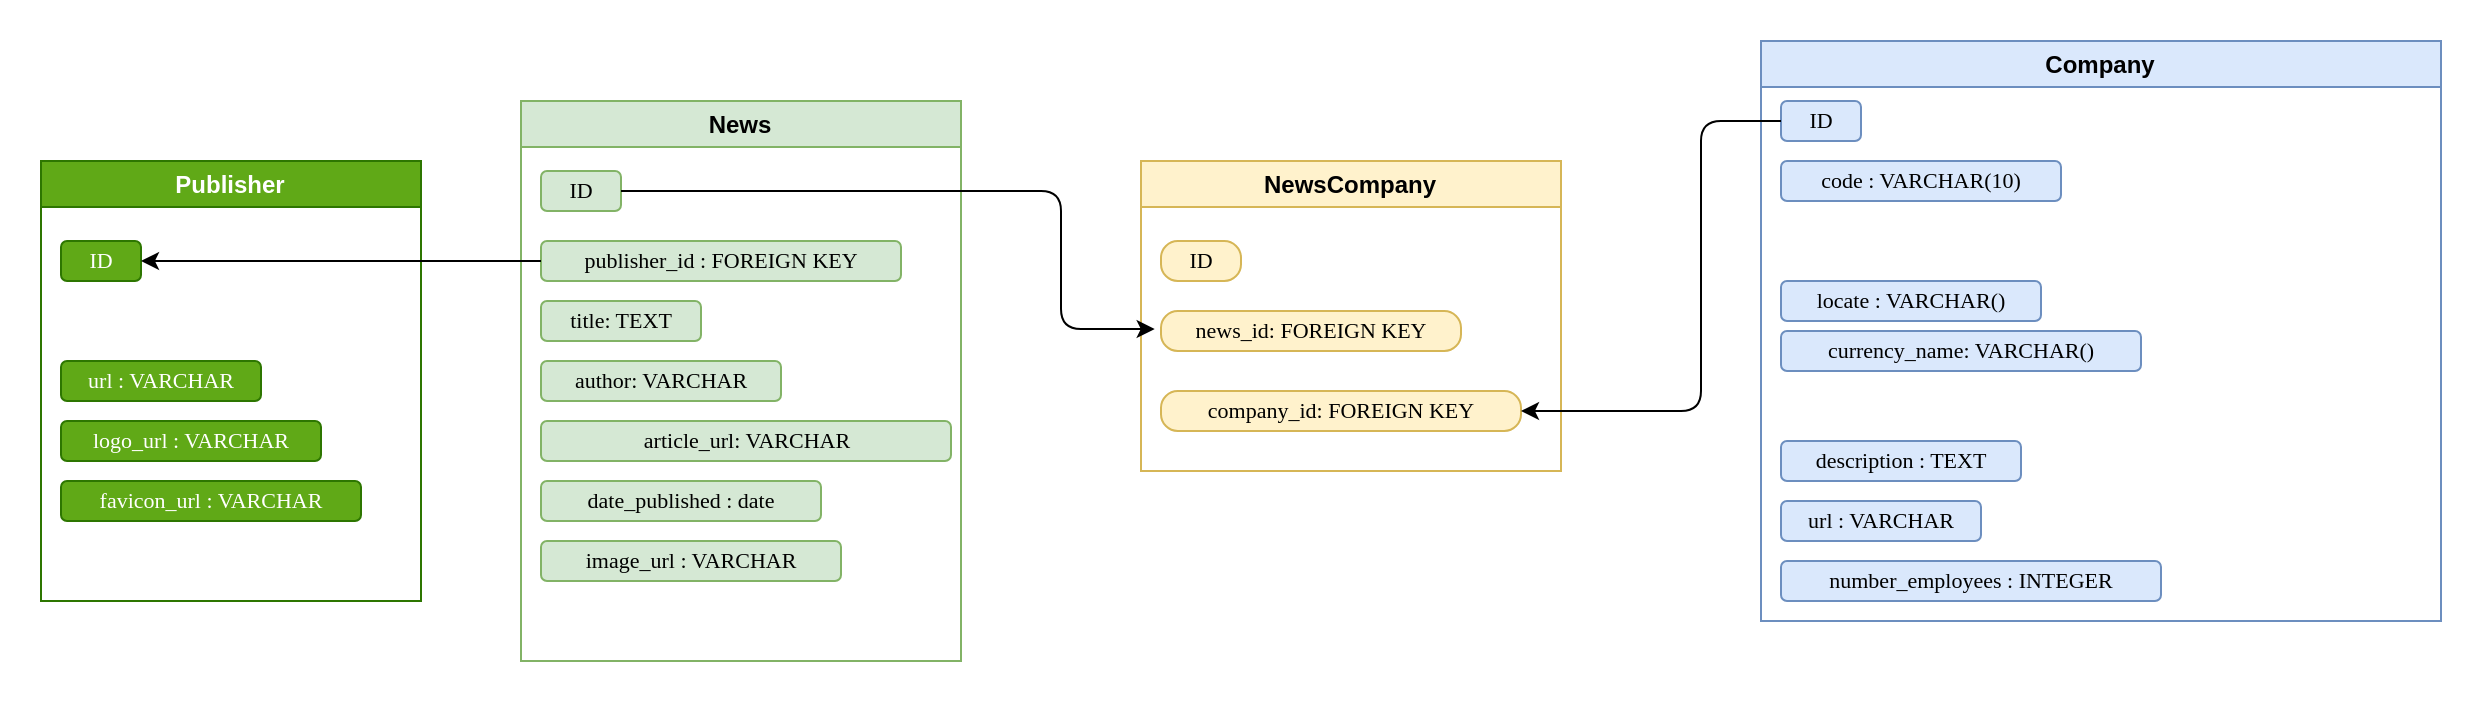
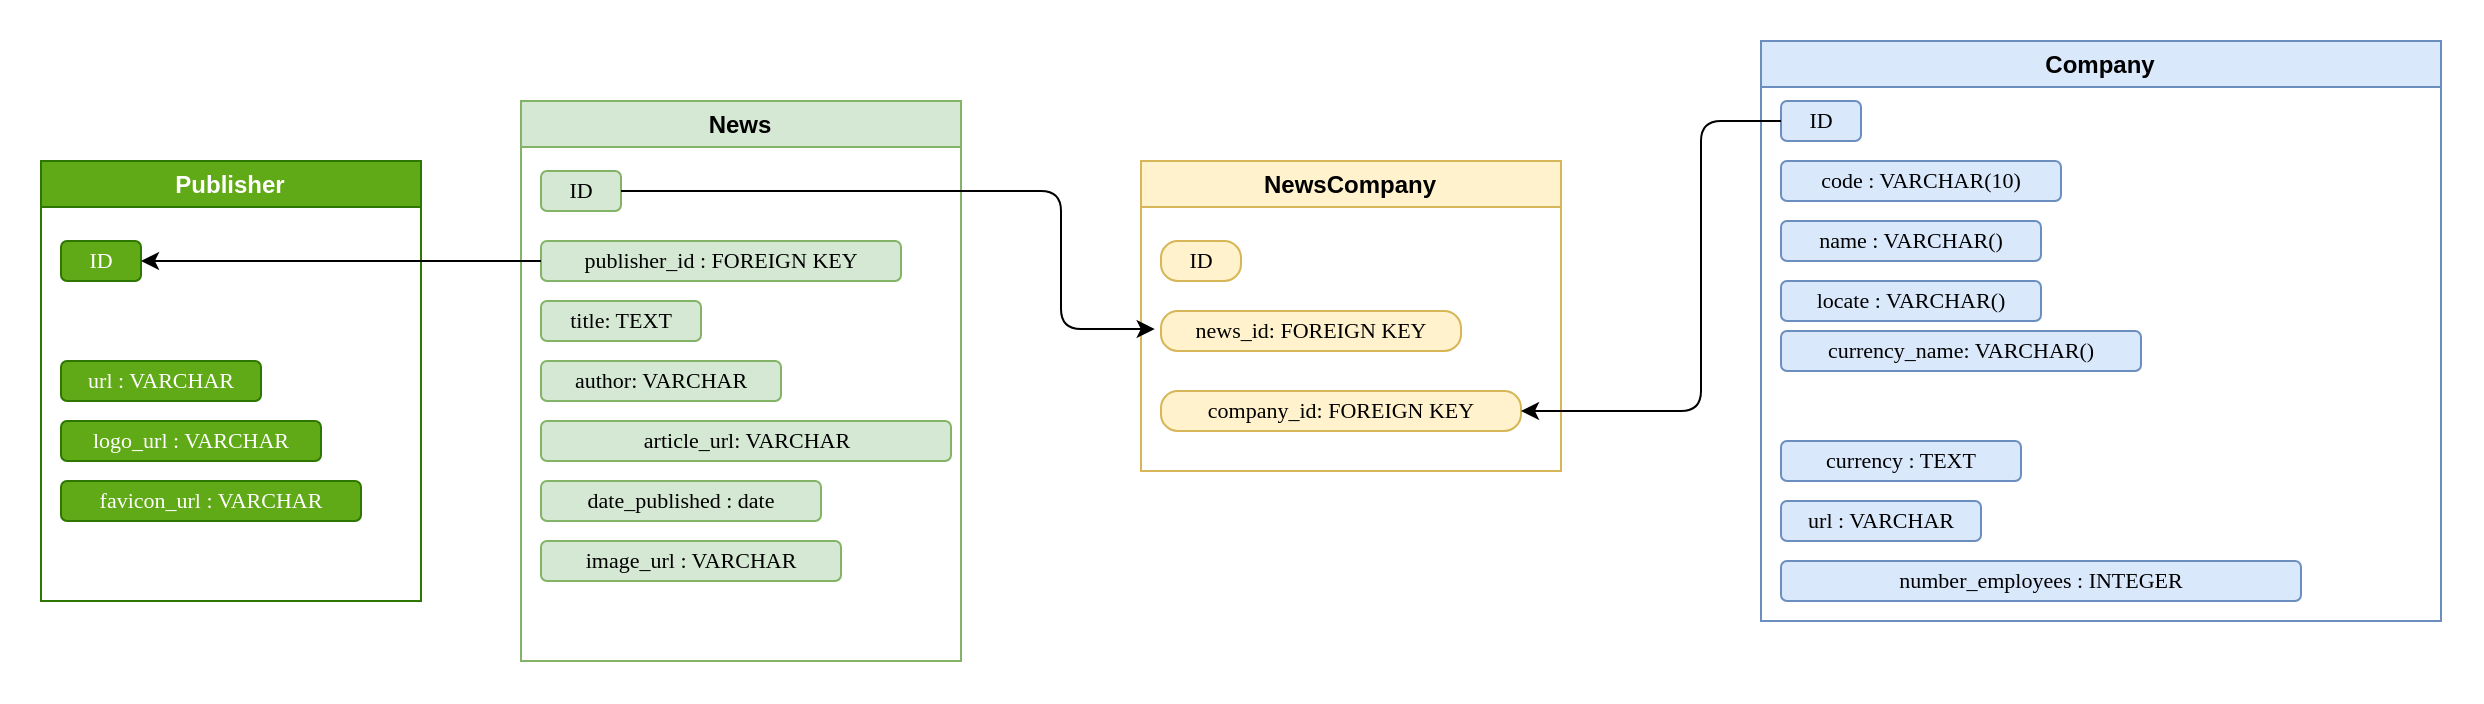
node "name : VARCHAR()": added
node "description : TEXT": label "description : TEXT" -> "currency : TEXT"
node "number_employees : INTEGER": size 380x40 -> 520x40
